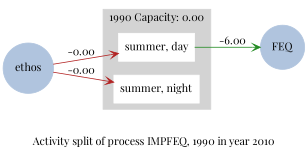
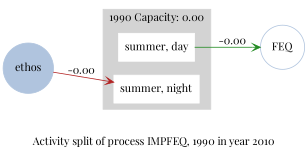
edge "summer, day" -> "FEQ": label "-6.00" -> "-0.00"
node "FEQ": fillcolor lightsteelblue -> white
edge "ethos" -> "summer, day": removed, label "-0.00"
